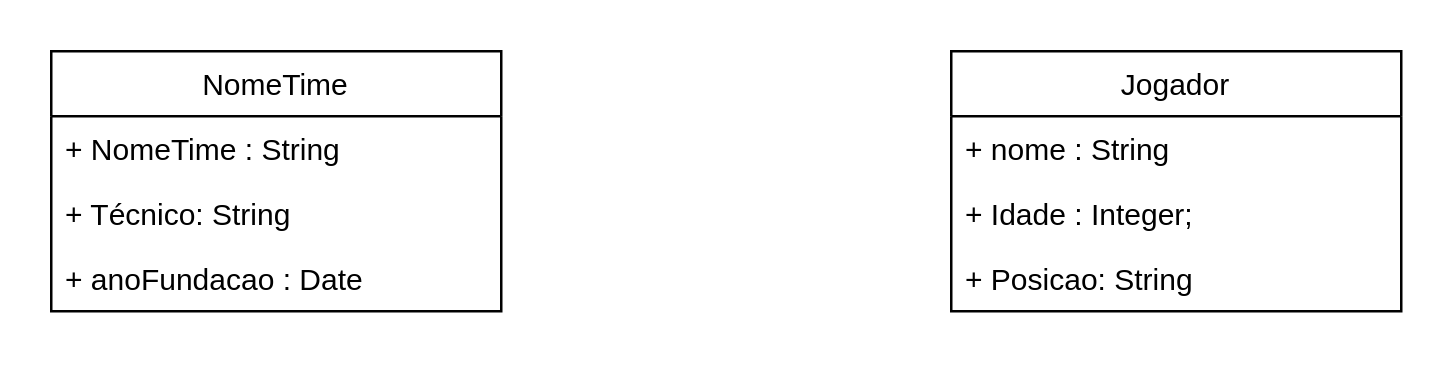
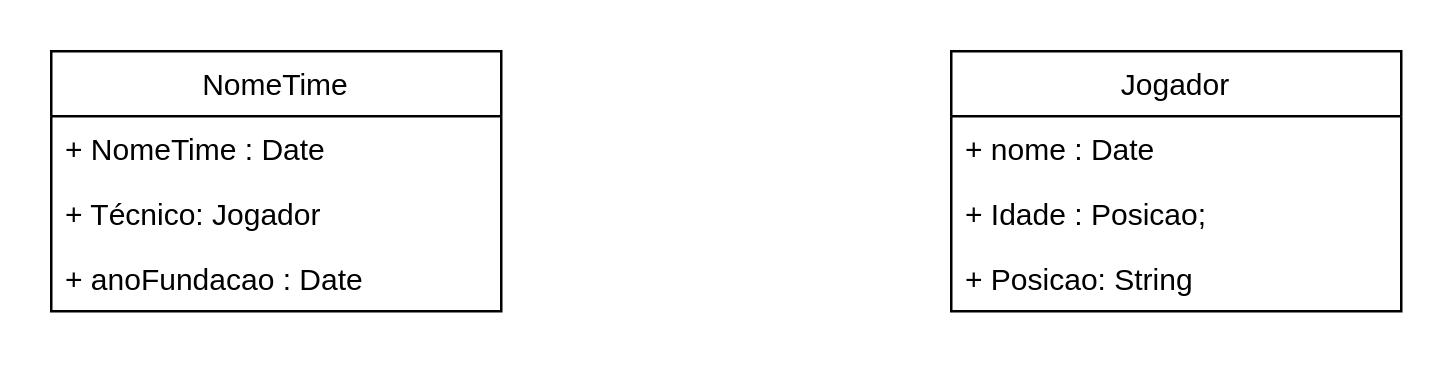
node "+ NomeTime : String": label "+ NomeTime : String" -> "+ NomeTime : Date"
node "+ nome : String": label "+ nome : String" -> "+ nome : Date"
node "+ Técnico: String": label "+ Técnico: String" -> "+ Técnico: Jogador"
node "+ Idade : Integer;": label "+ Idade : Integer;" -> "+ Idade : Posicao;"
